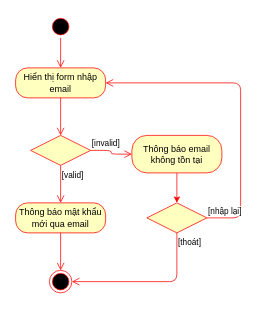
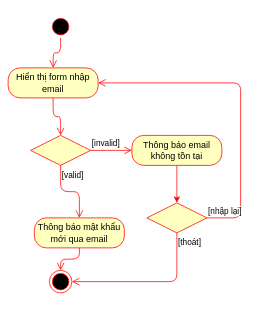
node "Hiển thị form nhập email": moved (60, 83) -> (53, 83)
node "Thông báo email không tồn tại": size 90x38 -> 90x30
node "Thông báo mật khẩu mới qua email": moved (60, 218) -> (79, 233)
